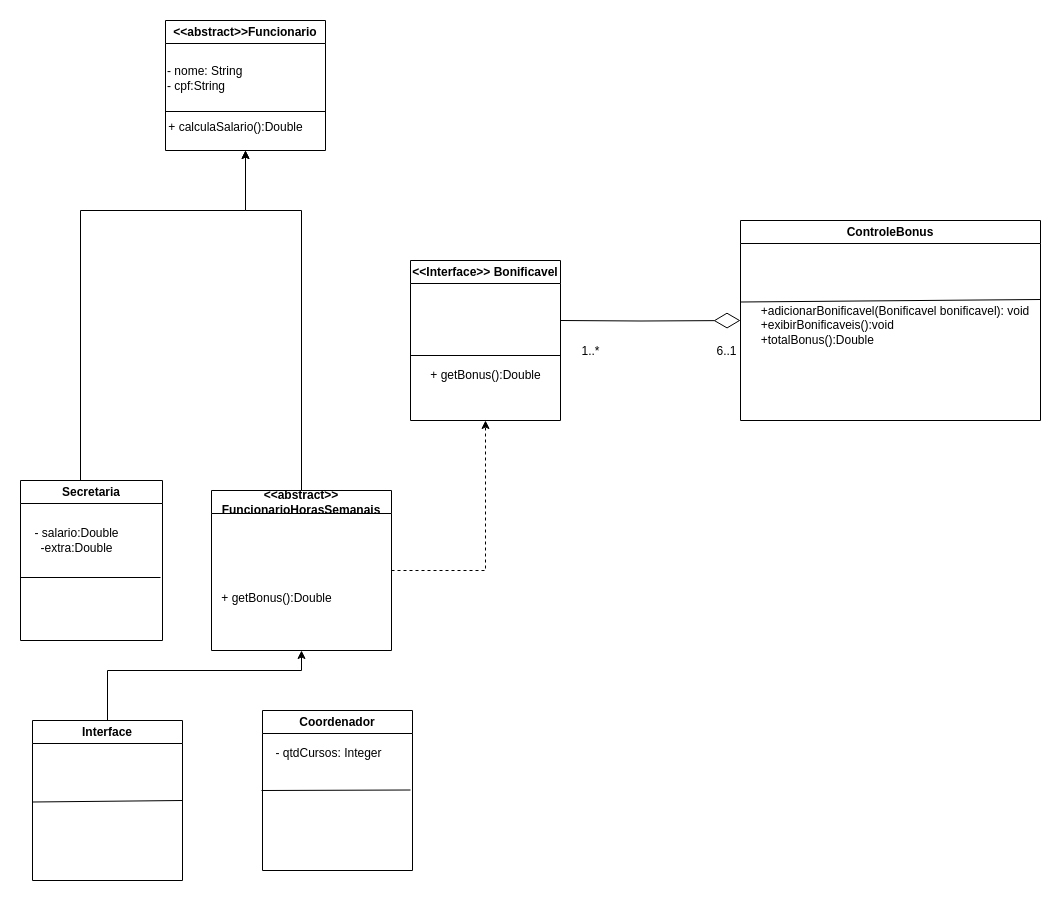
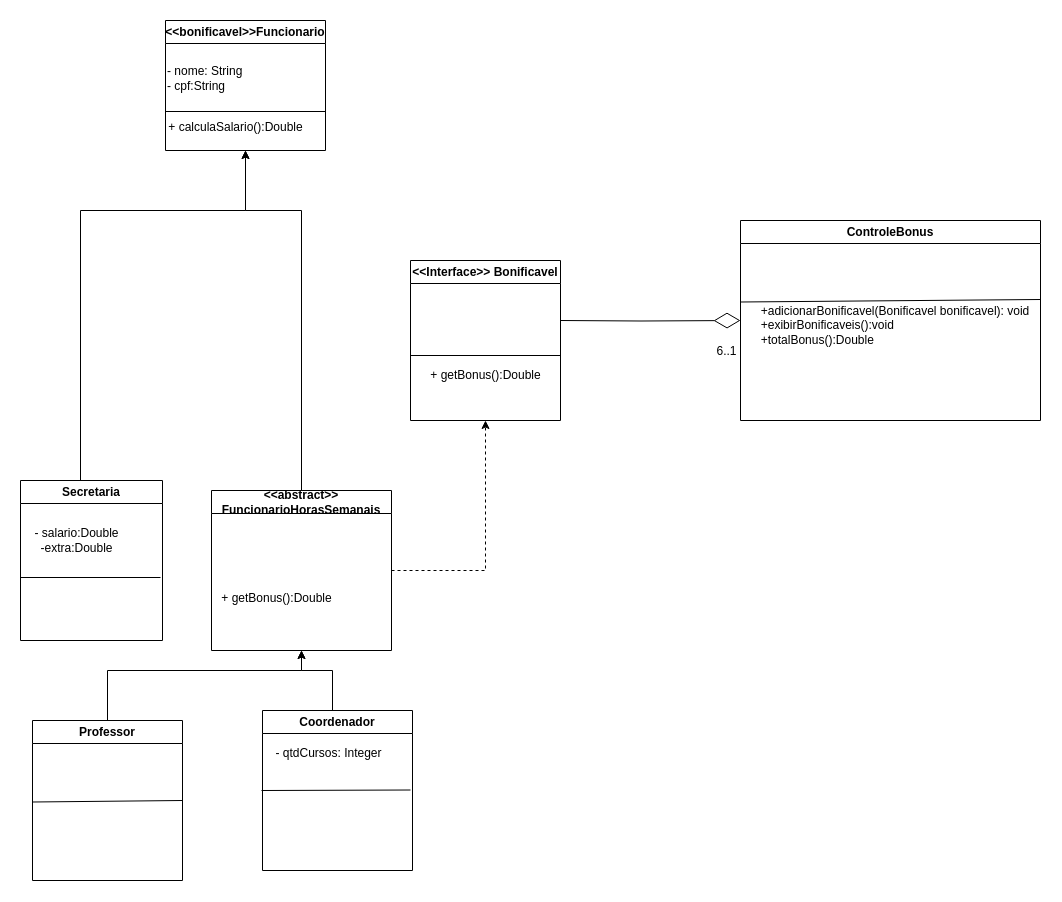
node "<<abstract>>Funcionario": label "<<abstract>>Funcionario" -> "<<bonificavel>>Funcionario"
node "1..*": removed
edge "Coordenador" -> "<<abstract>> FuncionarioHorasSemanais": added
node "Interface": label "Interface" -> "Professor"
